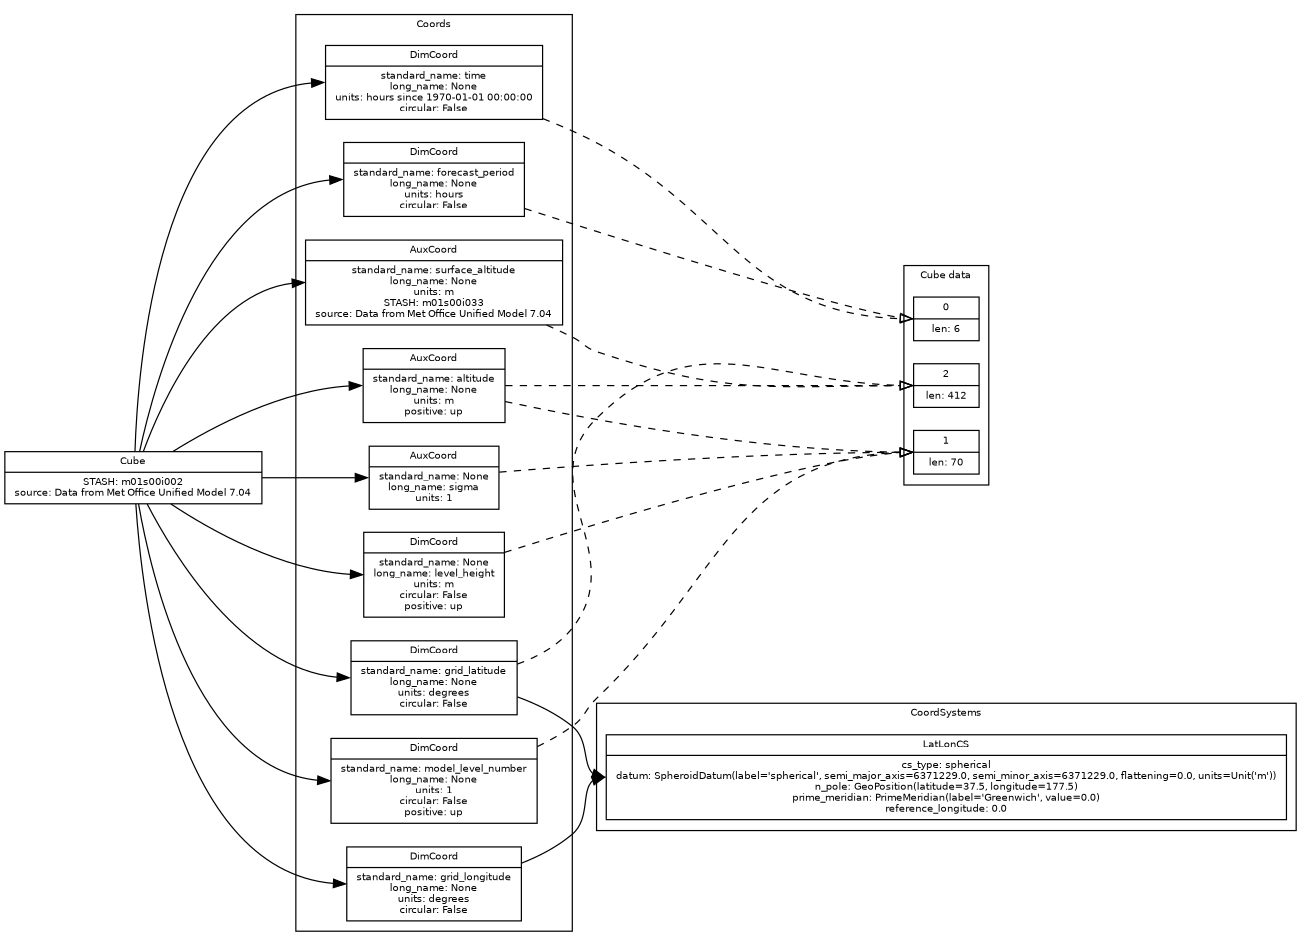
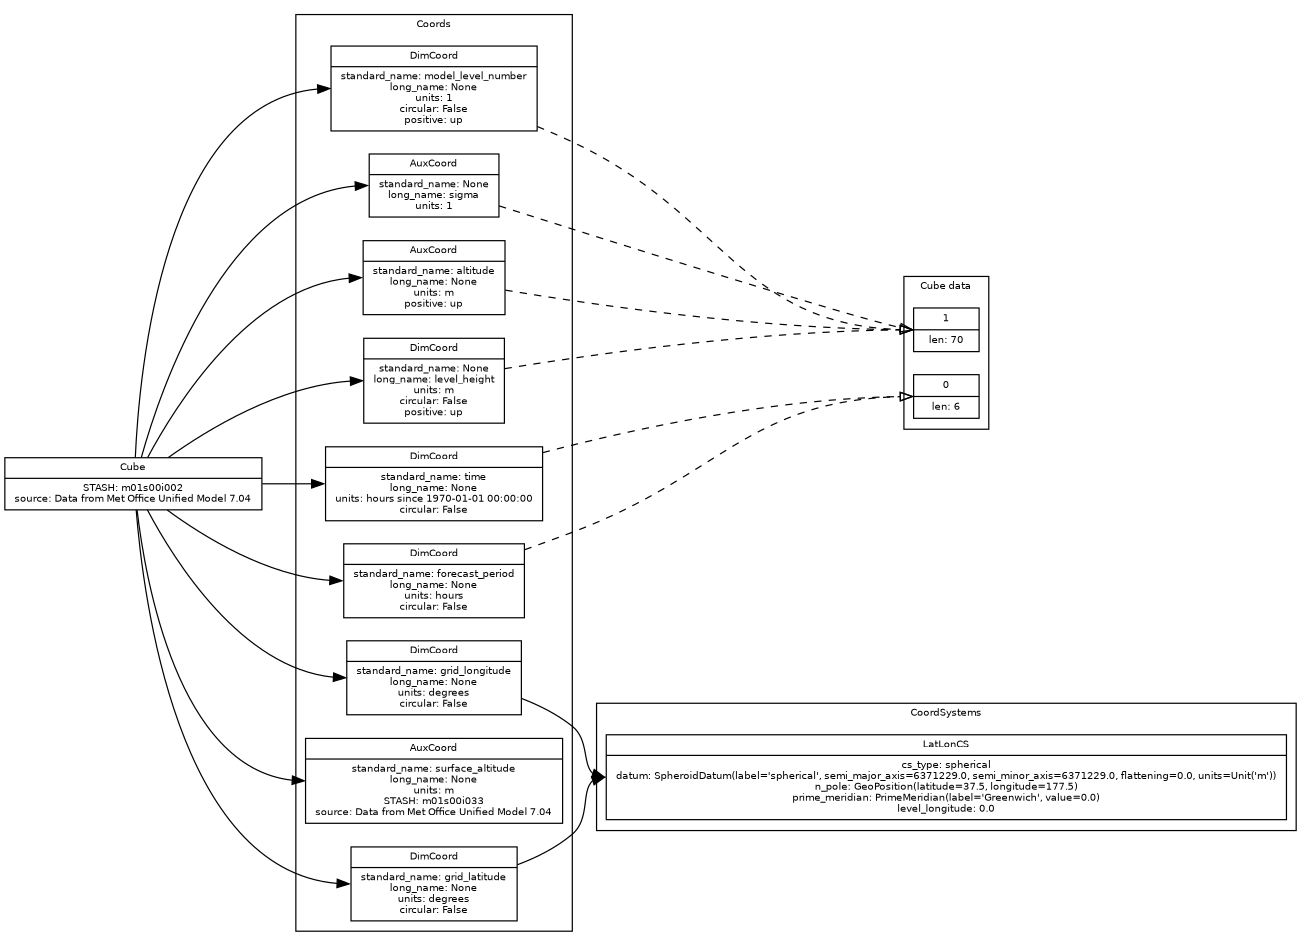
node "2": removed
node "LatLonCS": text "reference_longitude: 0.0" -> "level_longitude: 0.0"
